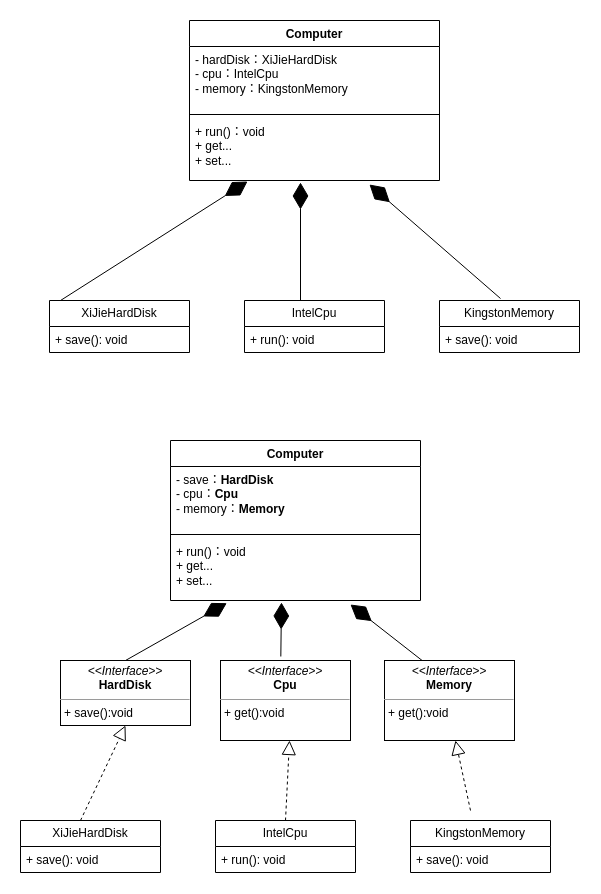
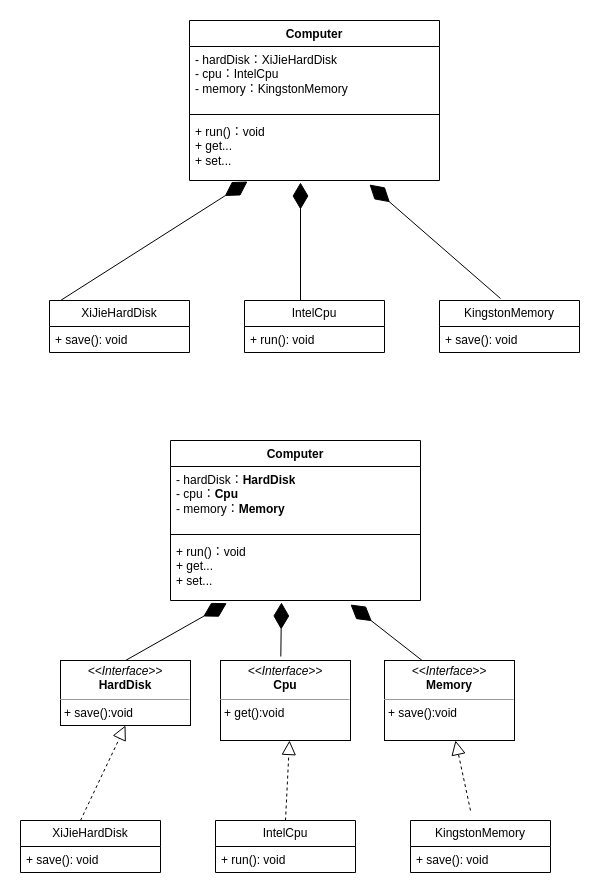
node "- save：HardDisk - cpu：Cpu - memory：Memory": label "- save：HardDisk - cpu：Cpu - memory：Memory" -> "- hardDisk：HardDisk - cpu：Cpu - memory：Memory"
node "<<Interface>> Memory + get():void": label "<<Interface>> Memory + get():void" -> "<<Interface>> Memory + save():void"
